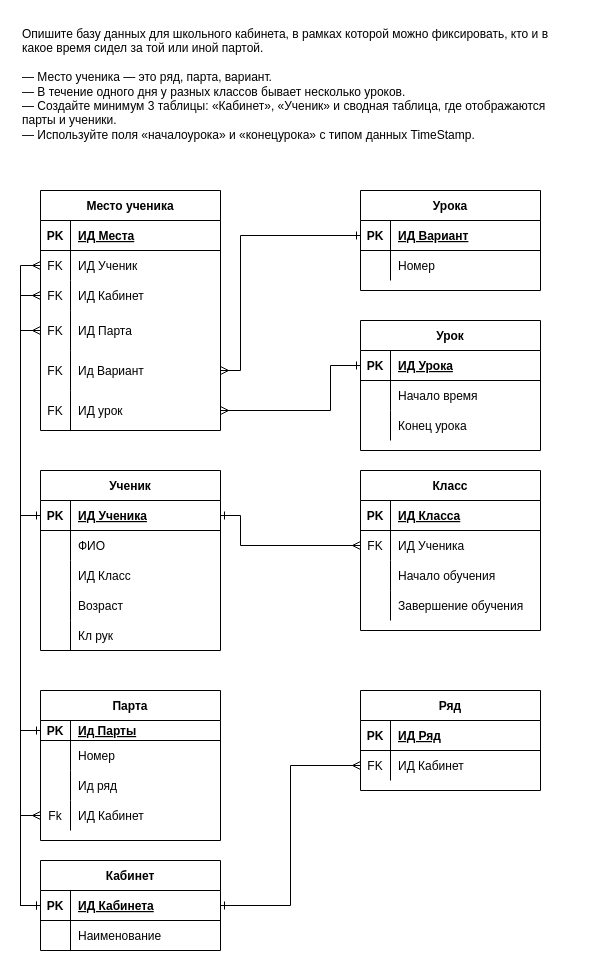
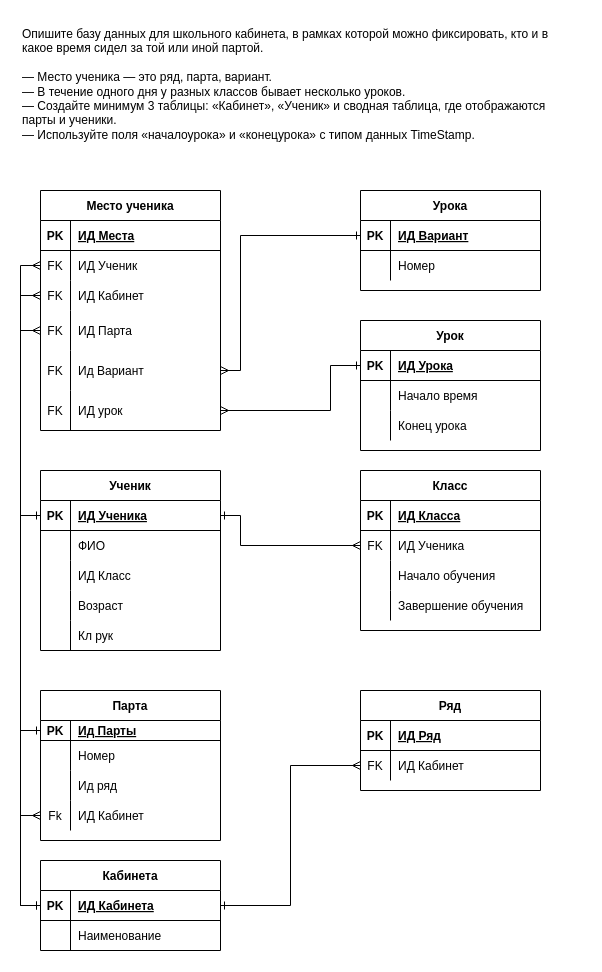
node "Кабинет": label "Кабинет" -> "Кабинета"
